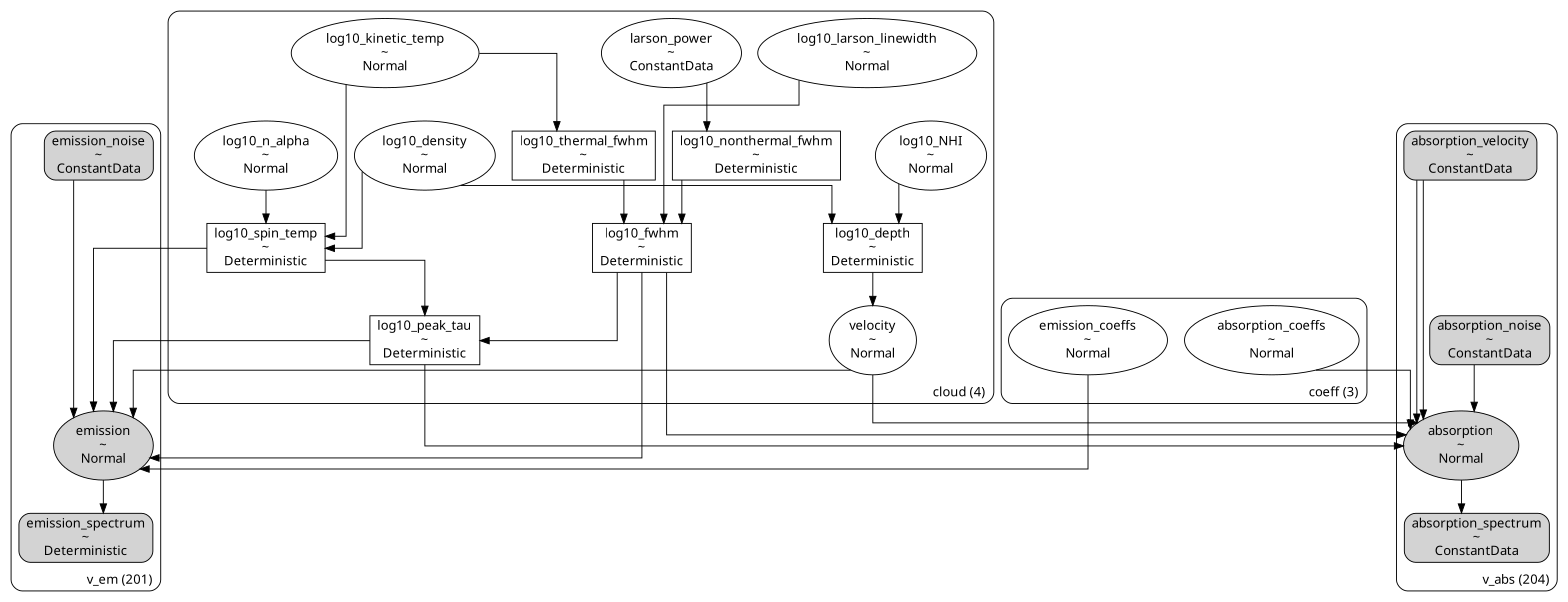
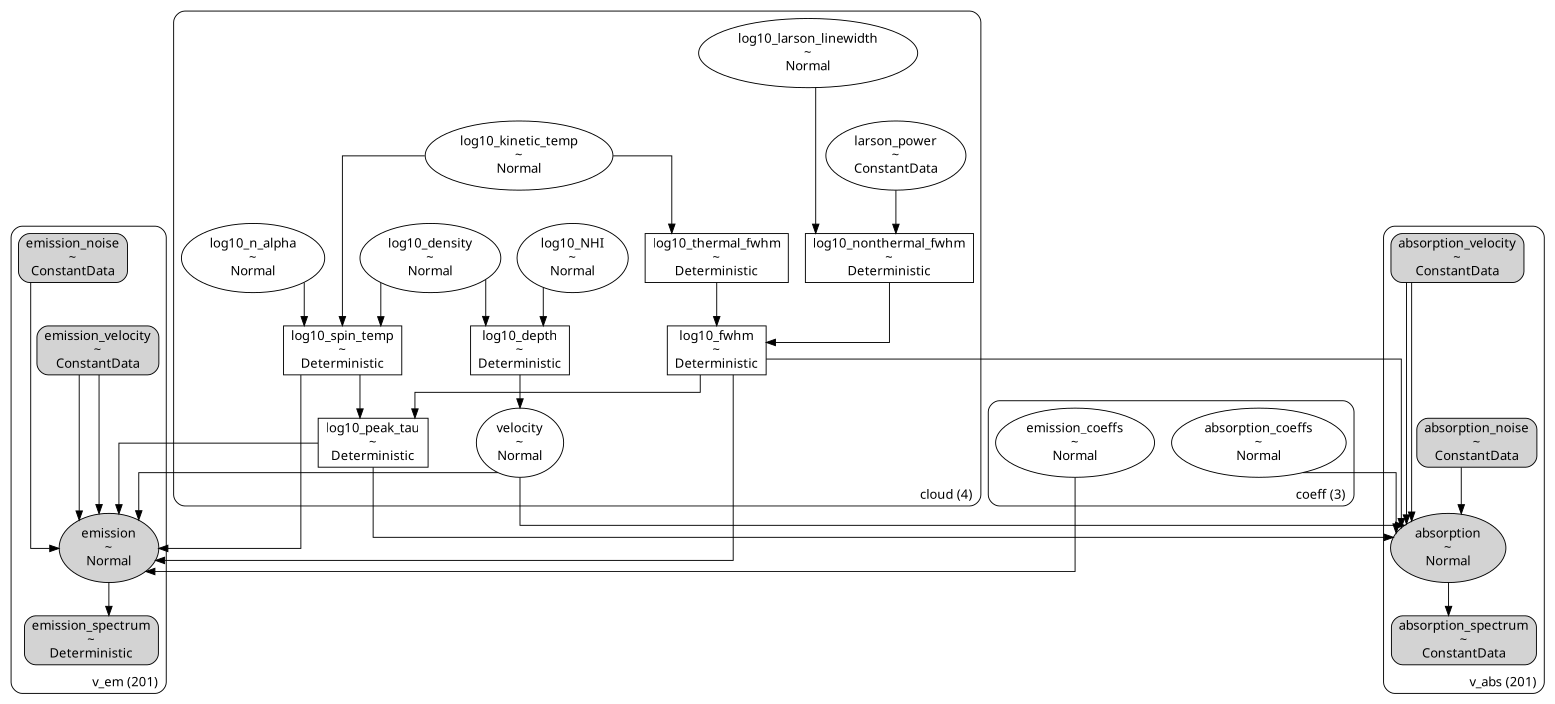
edge "log10_larson_linewidth ~ Normal" -> "log10_fwhm ~ Deterministic": now "log10_larson_linewidth ~ Normal" -> "log10_nonthermal_fwhm ~ Deterministic"
node "emission_velocity ~ ConstantData": added
cluster "v_abs (204)": label "v_abs (204)" -> "v_abs (201)"
